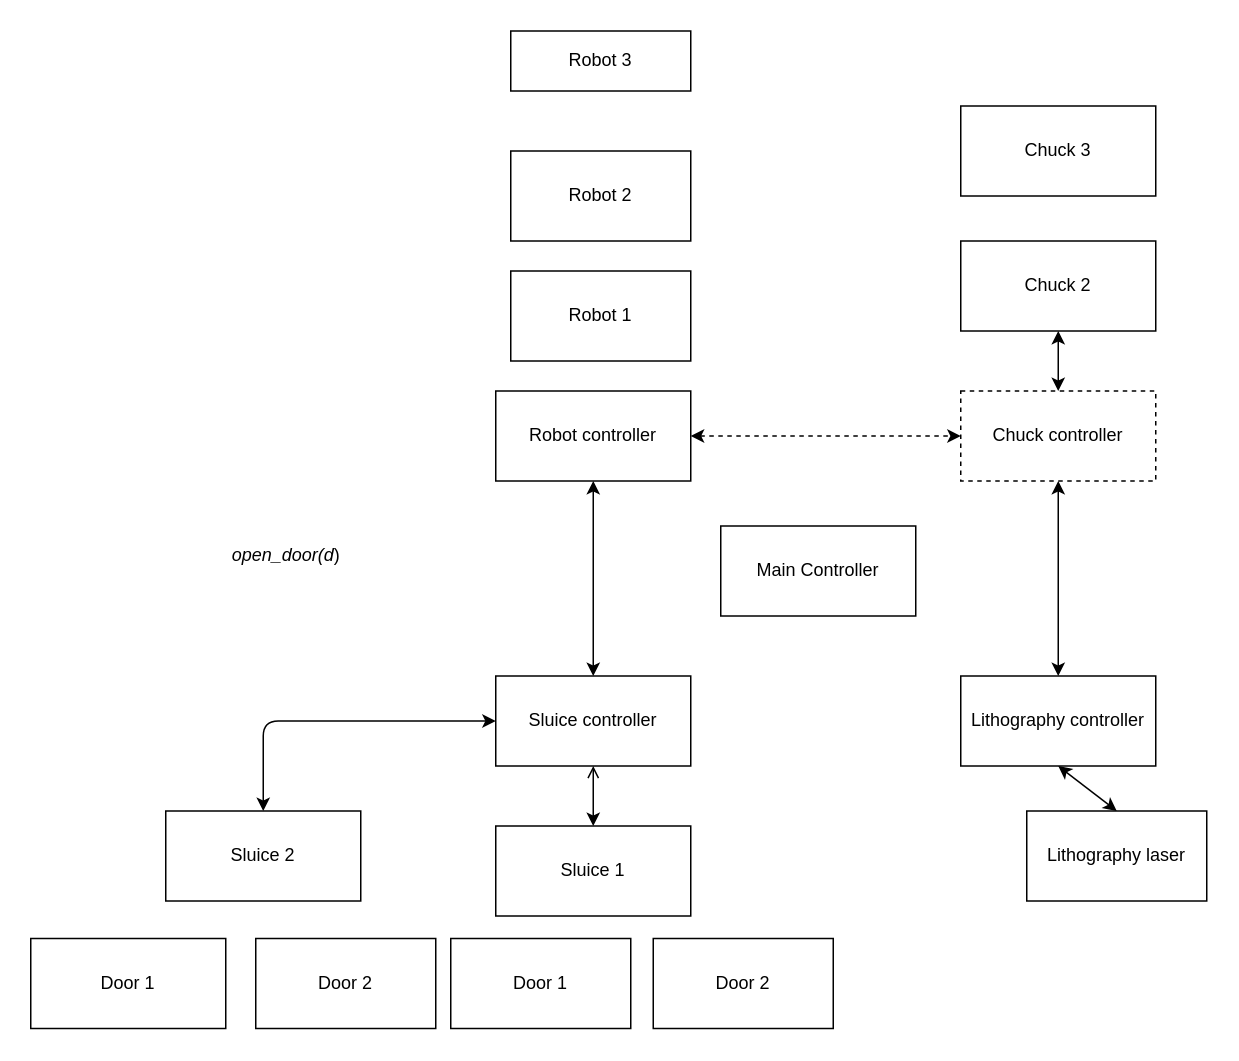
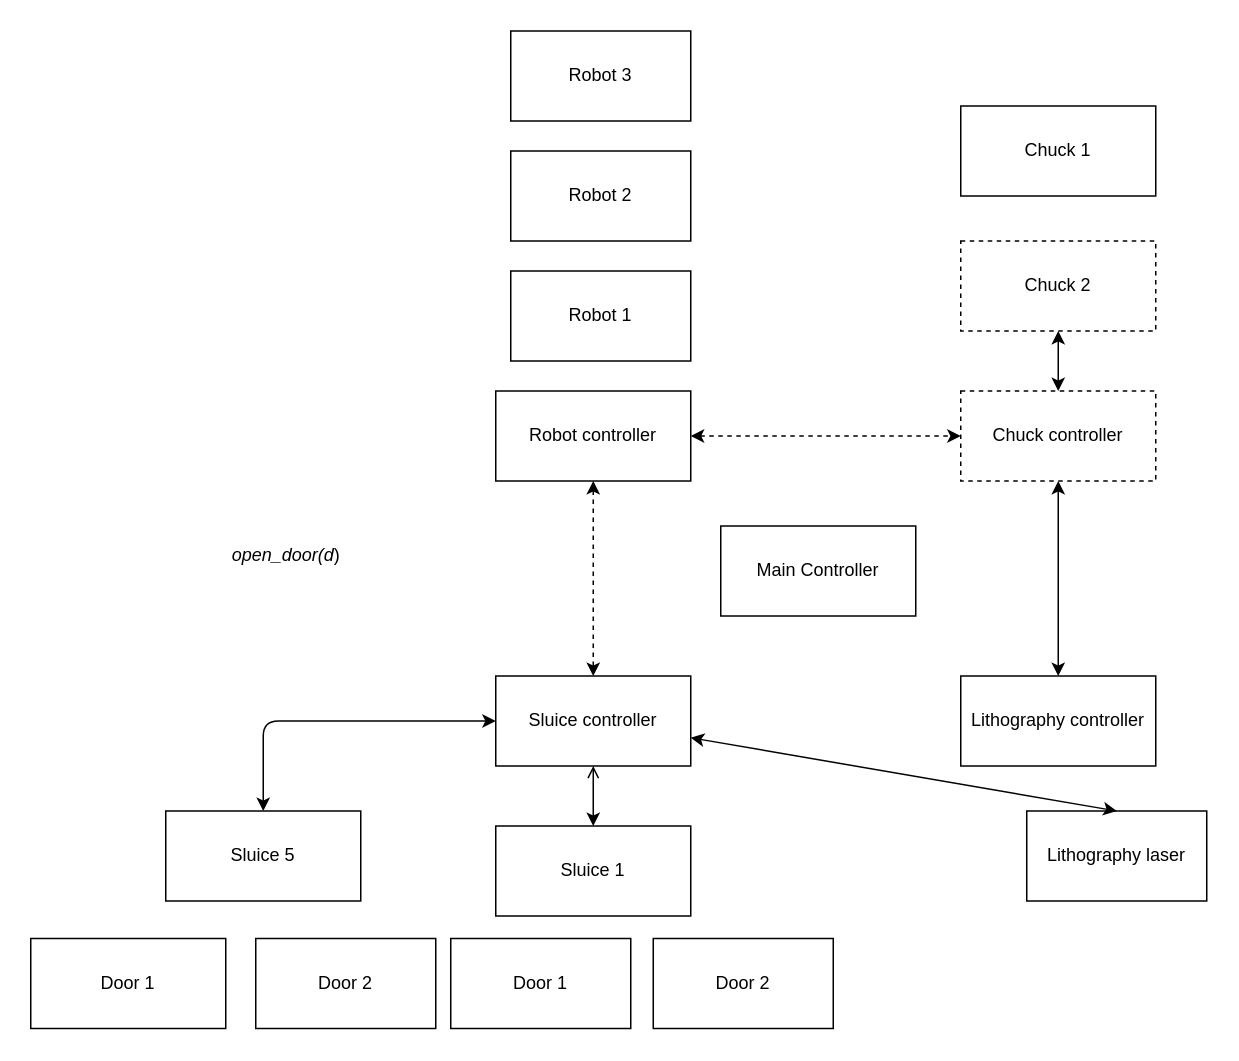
node "Robot 3": size 180x60 -> 180x90
node "Chuck 3": label "Chuck 3" -> "Chuck 1"
node "Chuck 2": style solid -> dashed
edge "Robot controller" -- "Sluice controller": style solid -> dashed
edge "Lithography controller" -- "Lithography laser": now "Sluice controller" -- "Lithography laser"
node "Sluice 2": label "Sluice 2" -> "Sluice 5"
